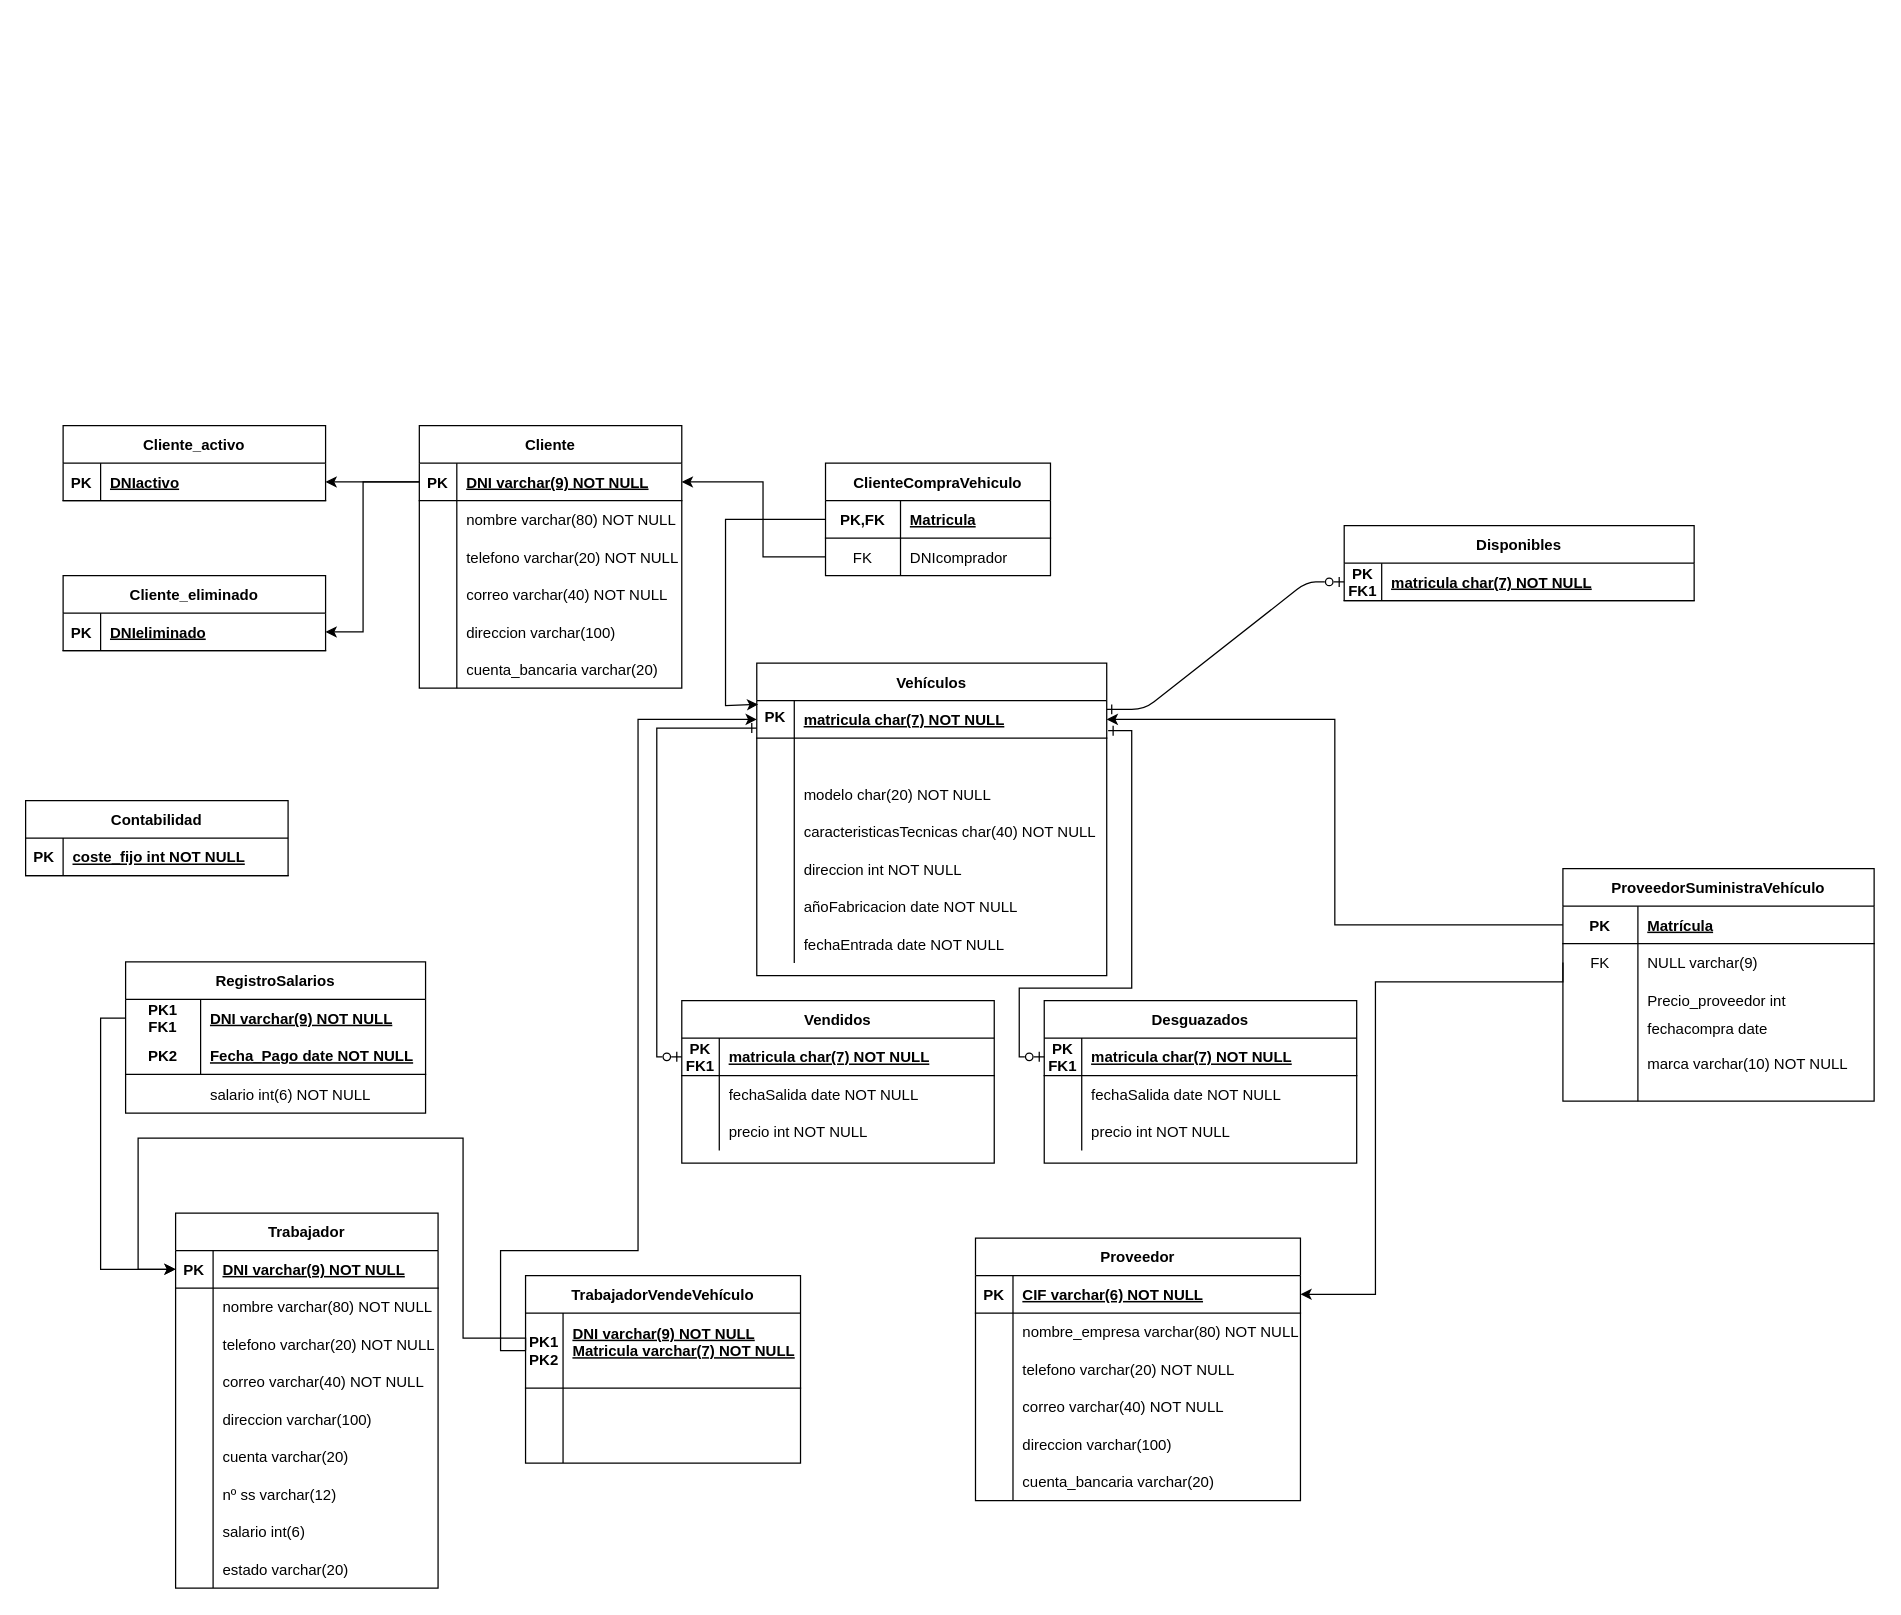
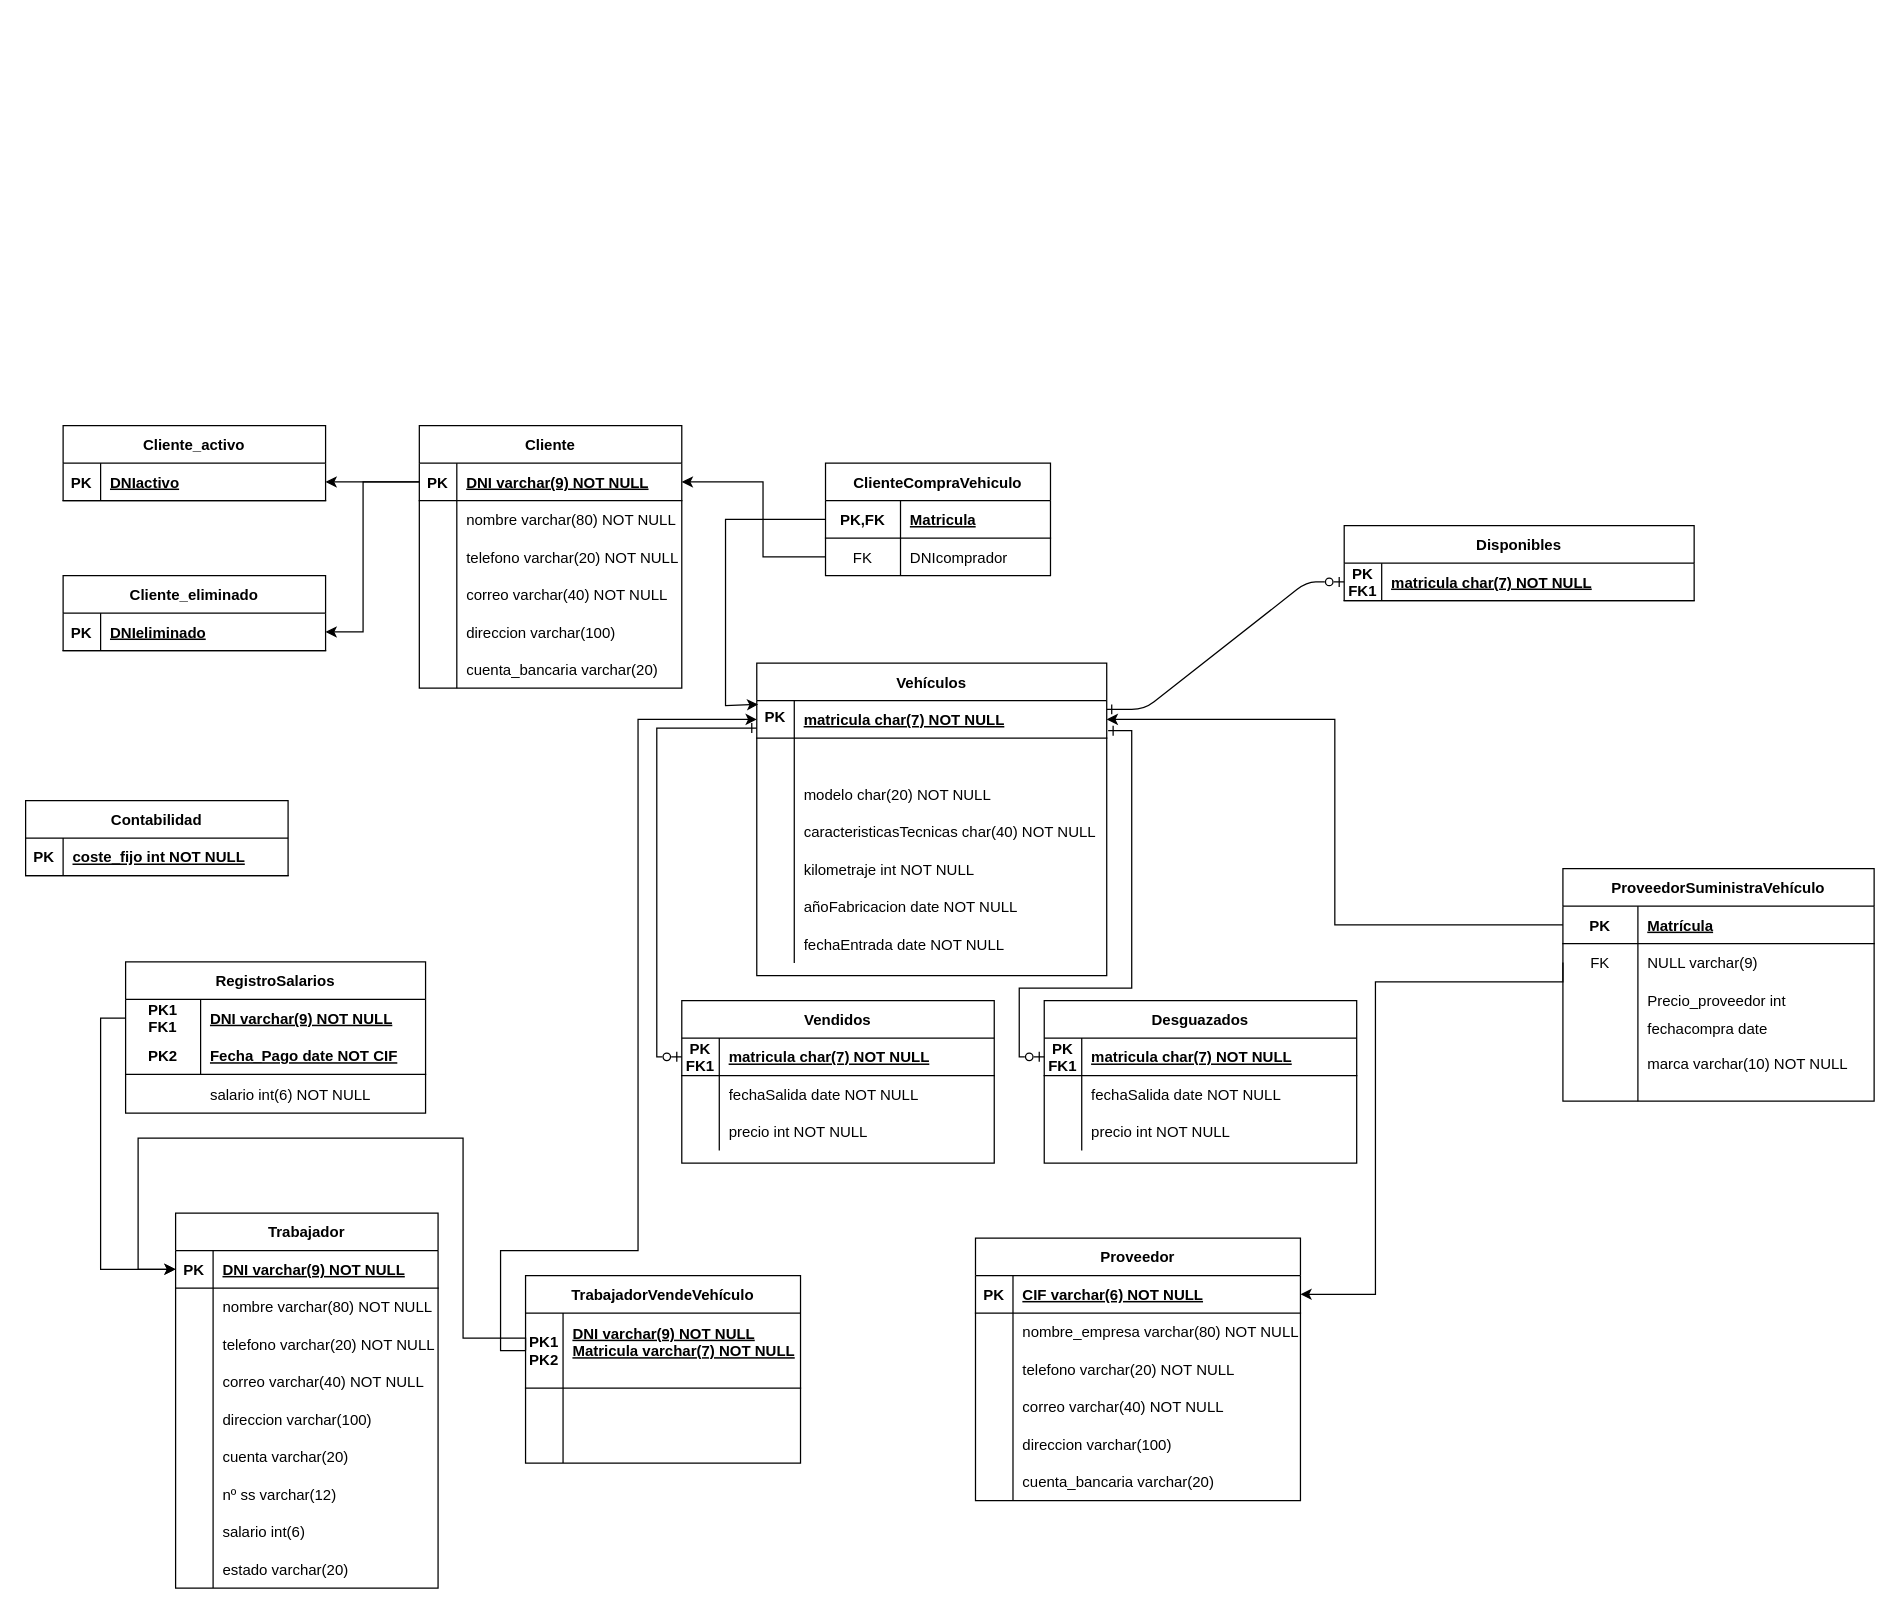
node "direccion int NOT NULL": label "direccion int NOT NULL" -> "kilometraje int NOT NULL"
node "Fecha_Pago date NOT NULL": label "Fecha_Pago date NOT NULL" -> "Fecha_Pago date NOT CIF"
